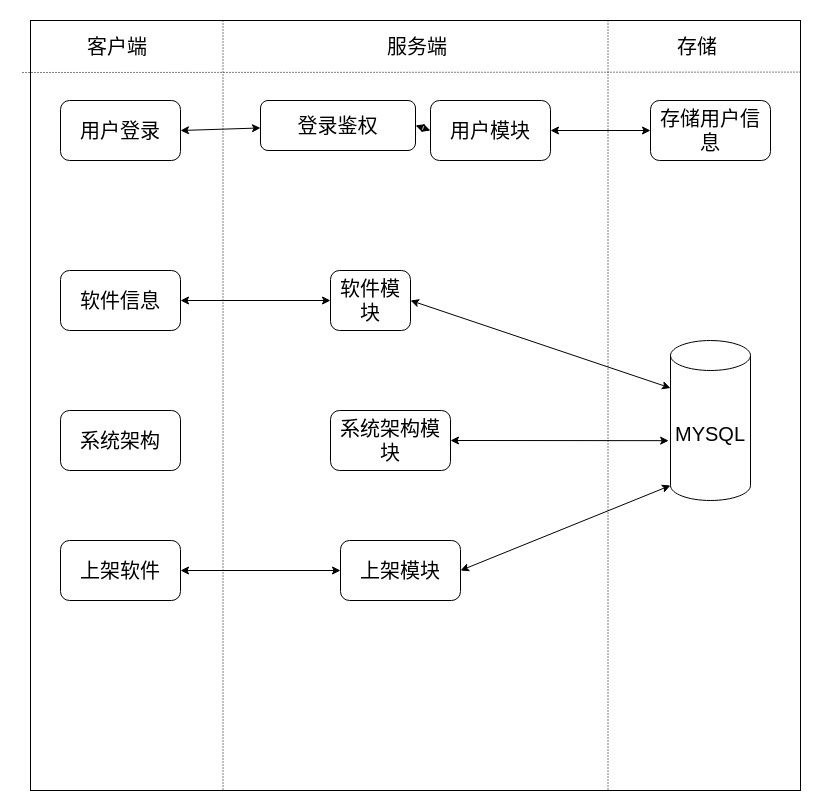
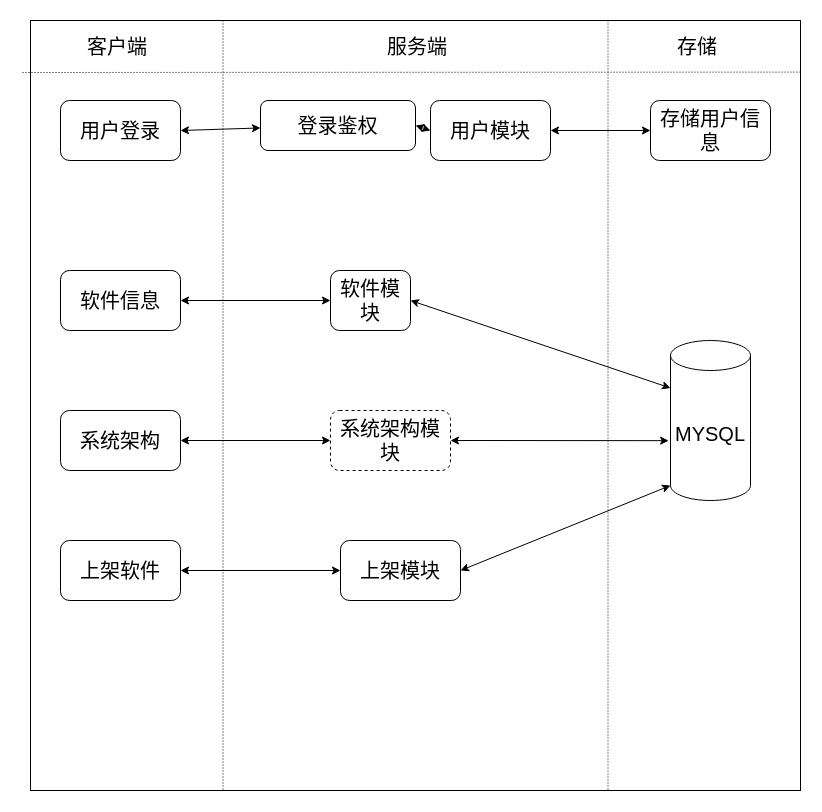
edge "系统架构" -- "系统架构模块": added
node "系统架构模块": style solid -> dashed
